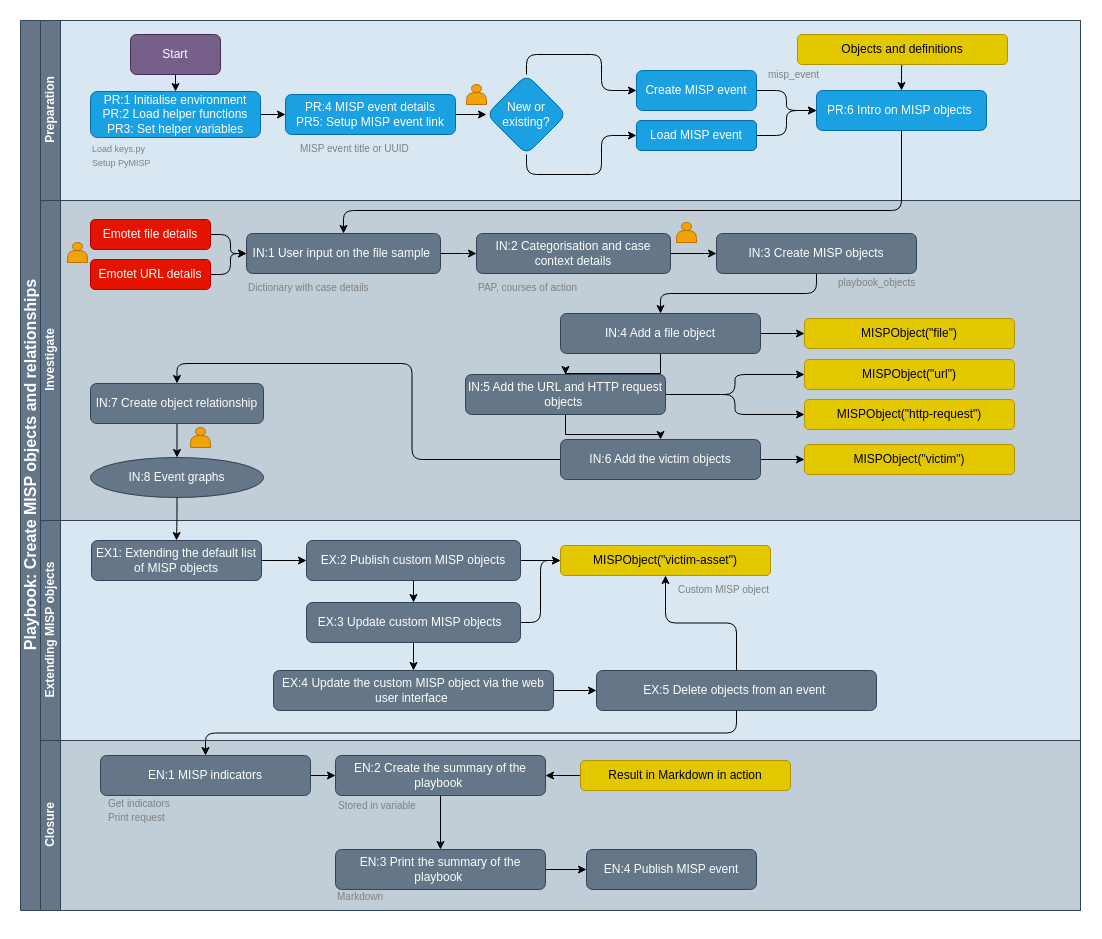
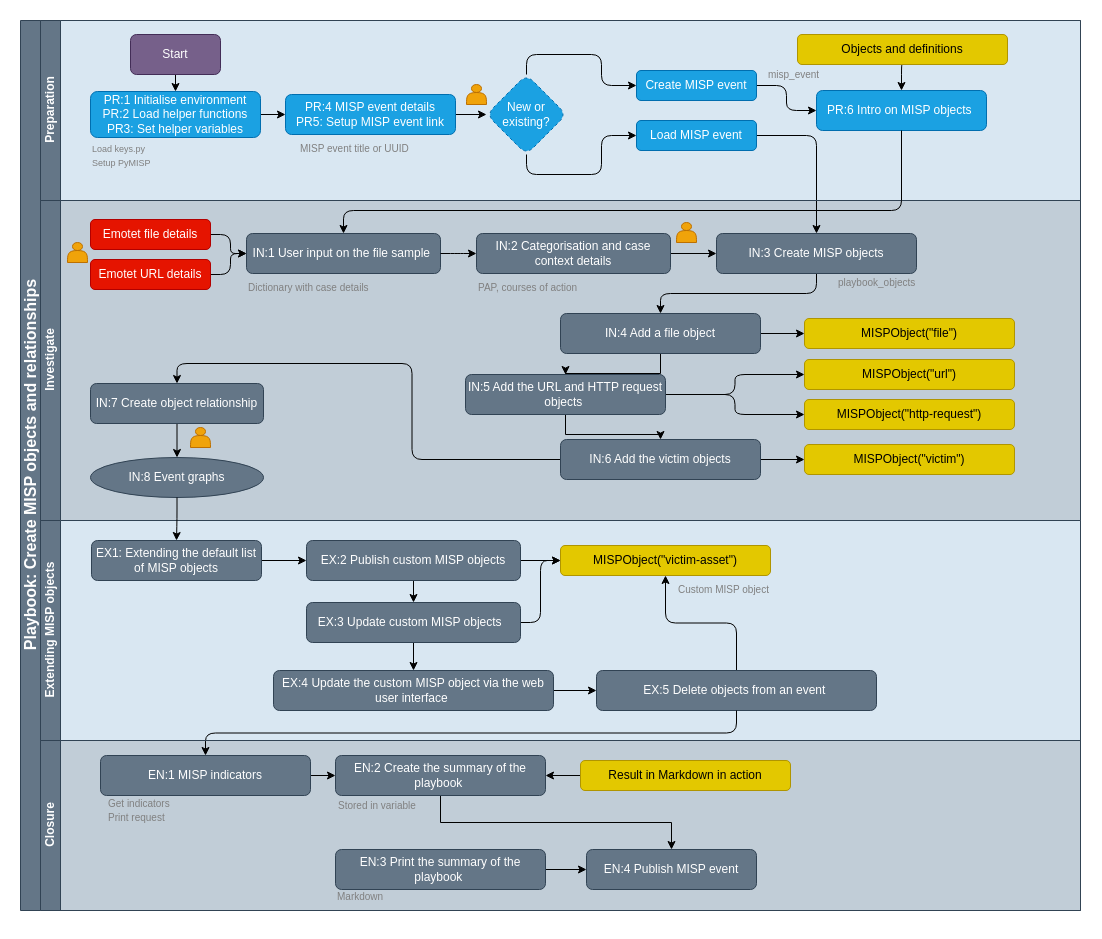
node "Create MISP event": size 120x40 -> 120x30
node "New or existing?": style solid -> dashed
edge "Load MISP event" -> "PR:6 Intro on MISP objects": now "Load MISP event" -> "IN:3 Create MISP objects"
edge "EN:2 Create the summary of the playbook" -> "EN:3 Print the summary of the playbook": now "EN:2 Create the summary of the playbook" -> "EN:4 Publish MISP event"
